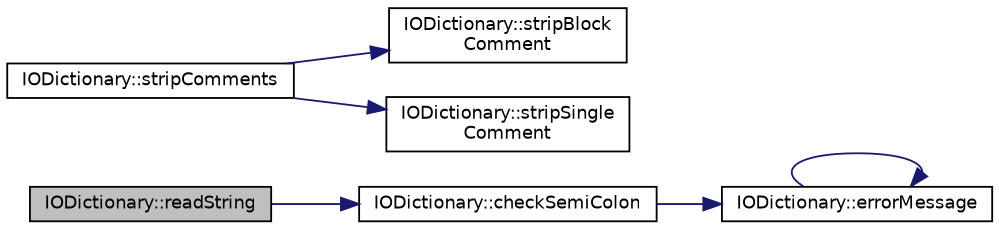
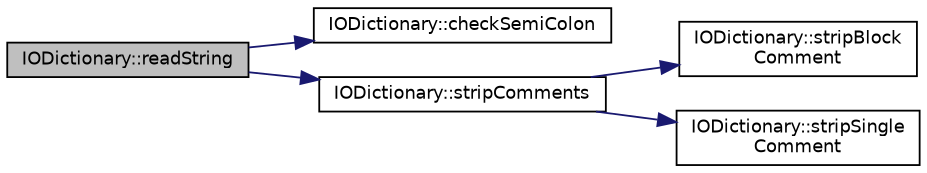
edge "IODictionary::readString" -> "IODictionary::stripComments": added
node "IODictionary::errorMessage": removed
